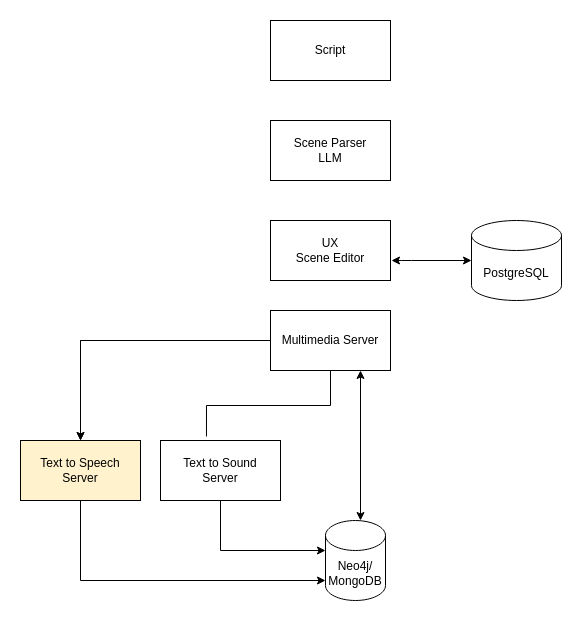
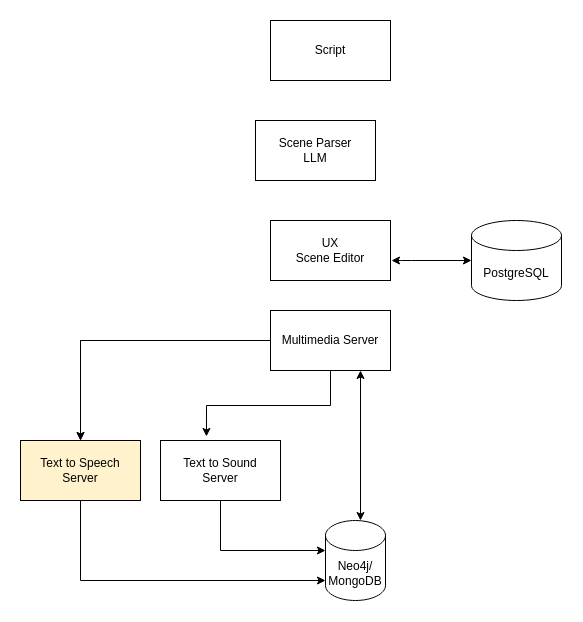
node "Scene Parser LLM": moved (331, 151) -> (316, 151)
edge "Multimedia Server" -- "Text to Sound Server": arrowhead none -> classic
